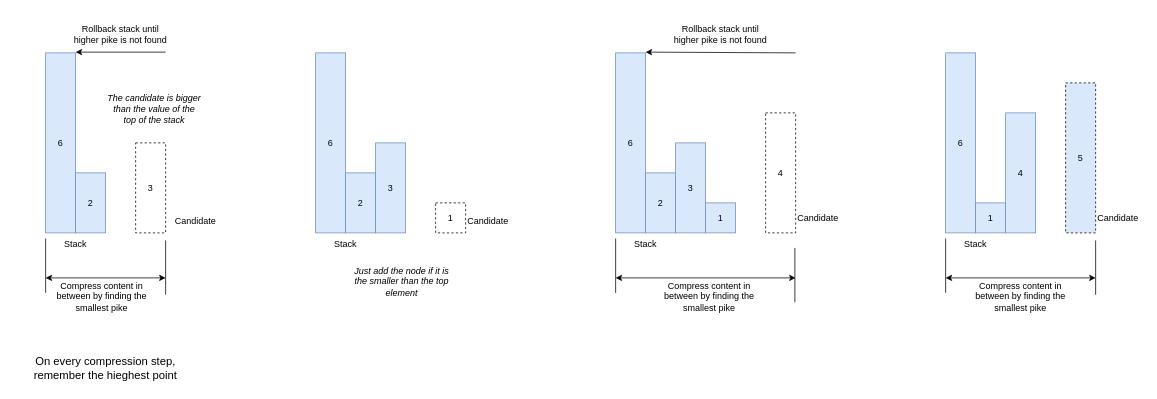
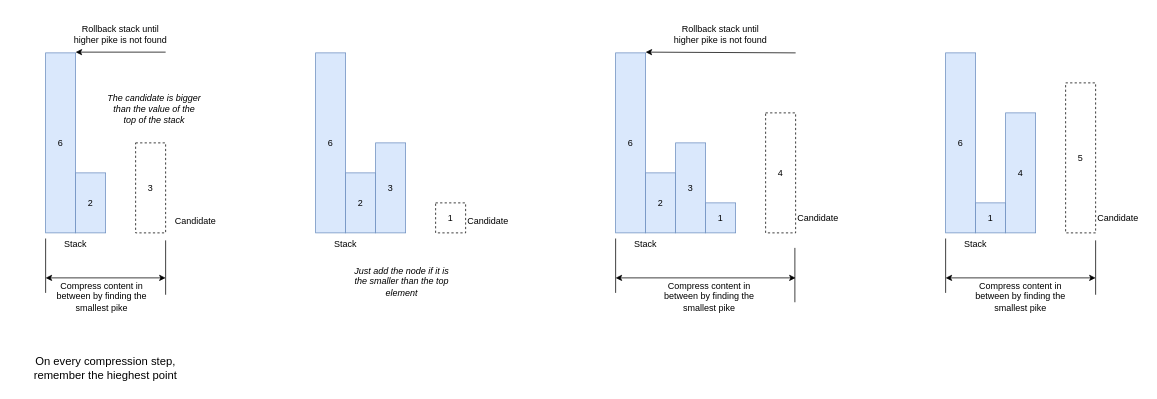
node "5": fillcolor #dae8fc -> #ffffff
